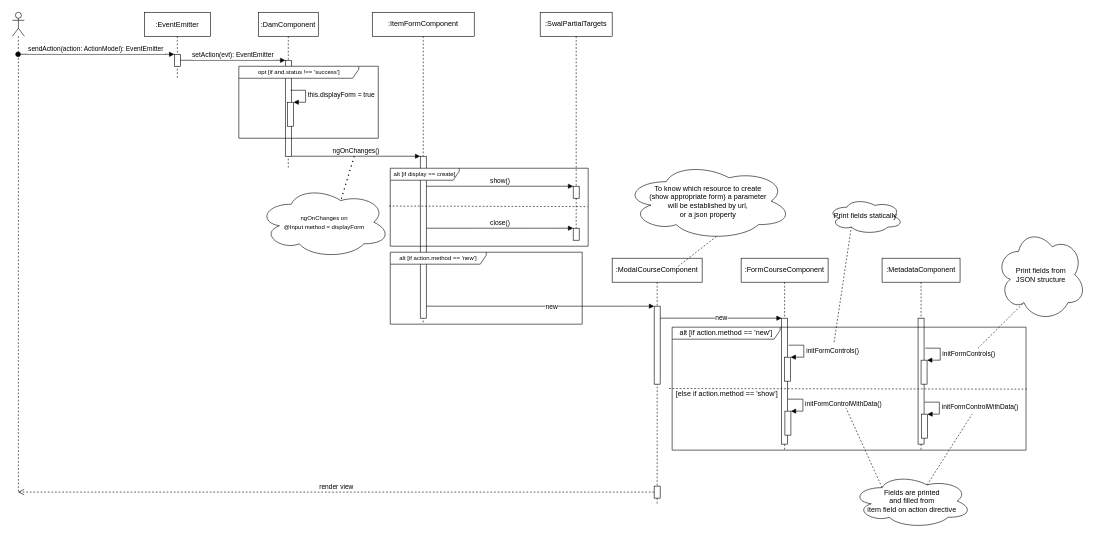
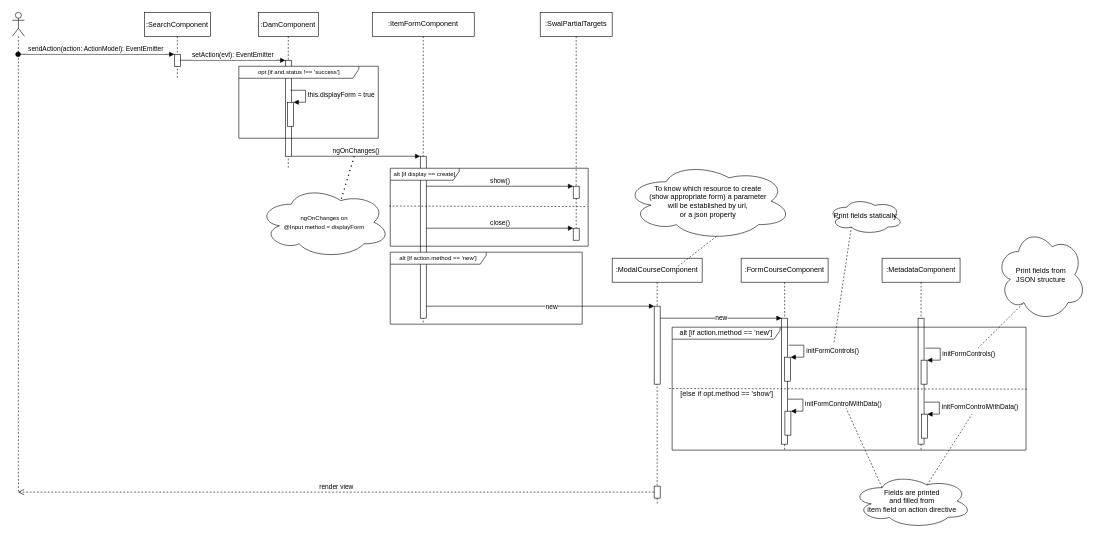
node ":EventEmitter": label ":EventEmitter" -> ":SearchComponent"
node "[else if action.method == 'show']": label "[else if action.method == 'show']" -> "[else if opt.method == 'show']"
